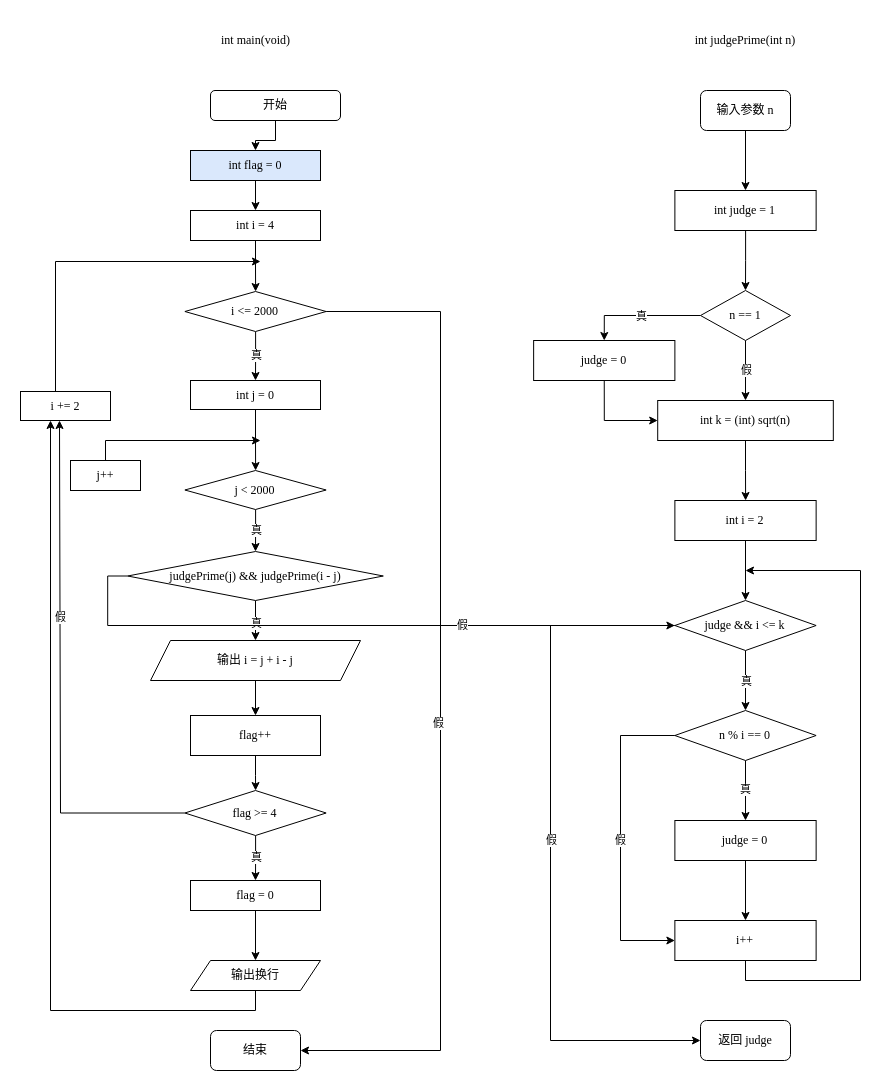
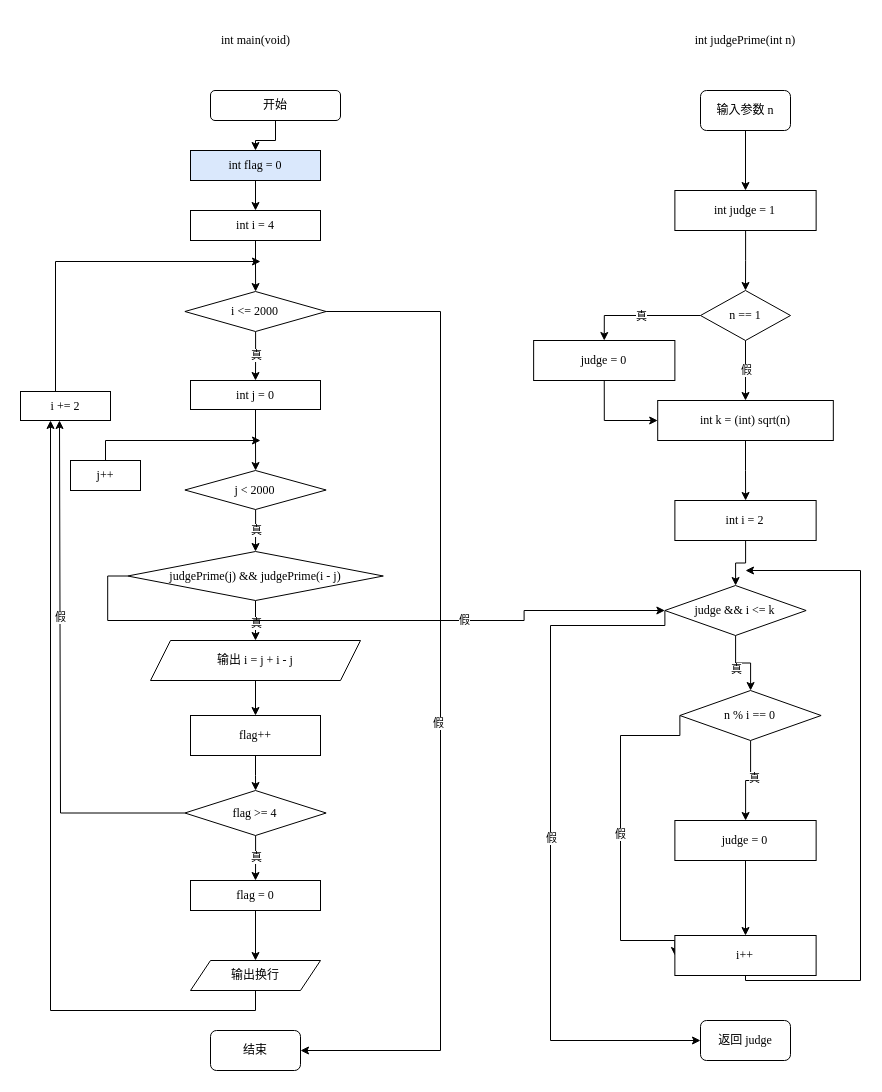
node "judge && i <= k": moved (746, 626) -> (736, 611)
node "n % i == 0": moved (745, 736) -> (750, 716)
node "i++": moved (745, 941) -> (745, 956)
